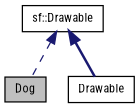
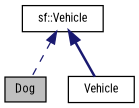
node "sf::Drawable": label "sf::Drawable" -> "sf::Vehicle"
node "Drawable": label "Drawable" -> "Vehicle"
